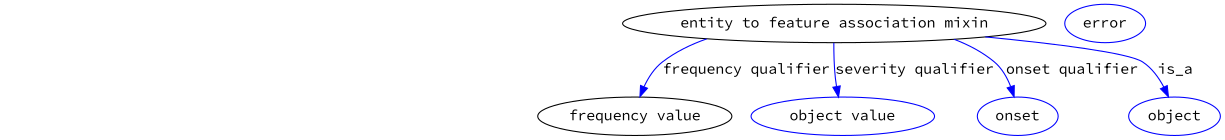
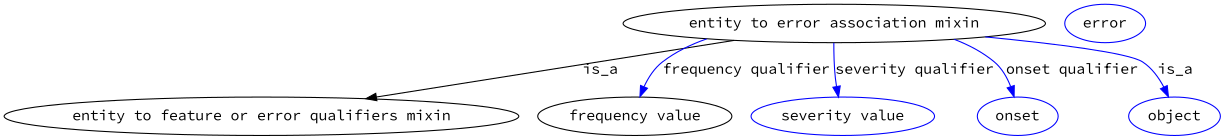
node "entity to feature association mixin": label "entity to feature association mixin" -> "entity to error association mixin"
node "entity to feature or error qualifiers mixin": added
node "object value": label "object value" -> "severity value"
